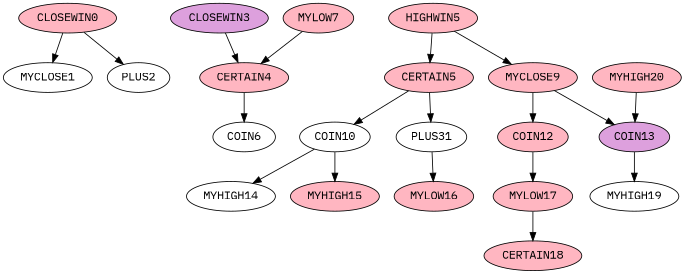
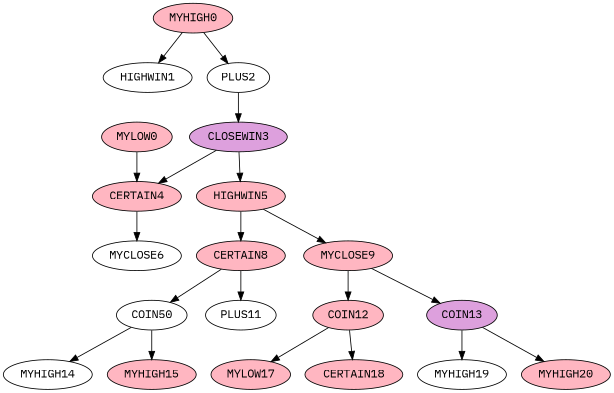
node "CLOSEWIN0": label "CLOSEWIN0" -> "MYHIGH0"
node "MYLOW7": label "MYLOW7" -> "MYLOW0"
node "MYCLOSE1": label "MYCLOSE1" -> "HIGHWIN1"
node "CERTAIN5": label "CERTAIN5" -> "CERTAIN8"
edge "PLUS2" -> "CLOSEWIN3": added
edge "MYHIGH20" -> "COIN13": reversed
node "COIN6": label "COIN6" -> "MYCLOSE6"
node "COIN10": label "COIN10" -> "COIN50"
node "PLUS31": label "PLUS31" -> "PLUS11"
edge "CLOSEWIN3" -> "HIGHWIN5": added
node "MYLOW16": removed
edge "MYLOW17" -> "CERTAIN18": now "COIN12" -> "CERTAIN18"
